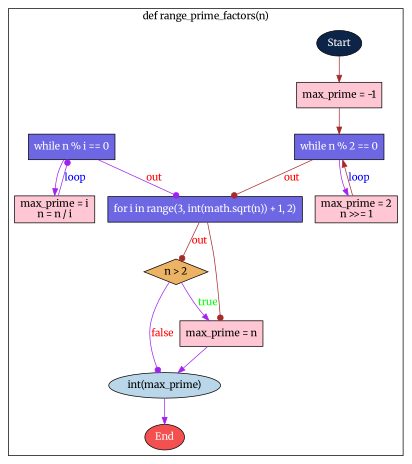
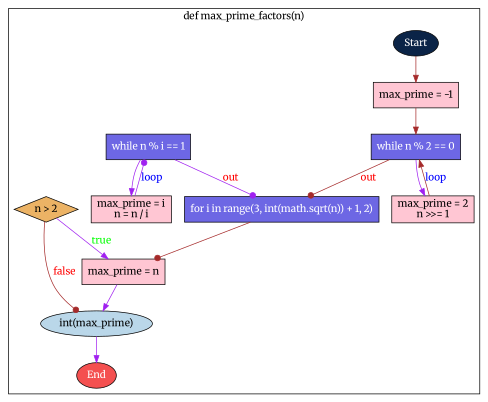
cluster "def range_prime_factors(n)": label "def range_prime_factors(n)" -> "def max_prime_factors(n)"
node "while n % i == 0": label "while n % i == 0" -> "while n % i == 1"
edge "for i in range(3, int(math.sqrt(n)) + 1, 2)" -> "n > 2": removed, label "out"
edge "n > 2" -> "int(max_prime)": color purple -> brown
